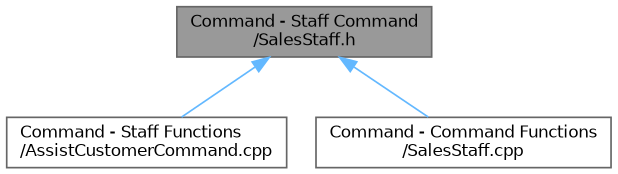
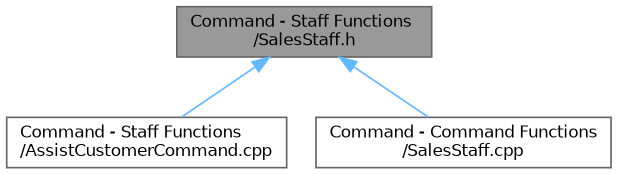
node "Command - Staff Command /SalesStaff.h": label "Command - Staff Command /SalesStaff.h" -> "Command - Staff Functions /SalesStaff.h"
